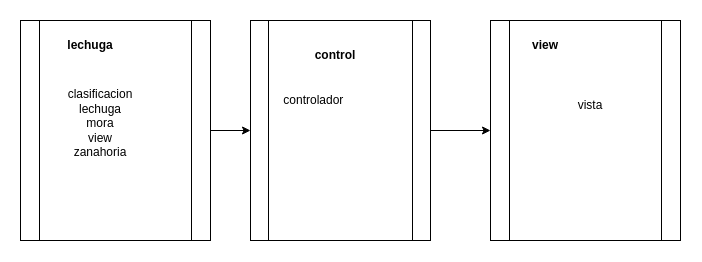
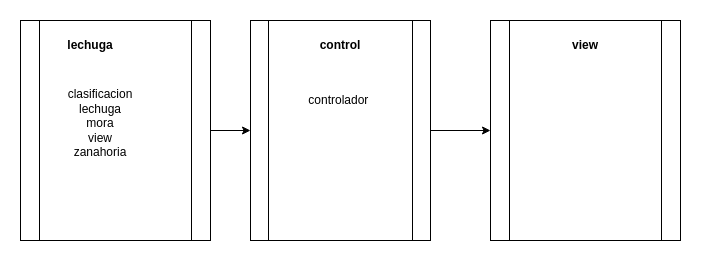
node "view": moved (546, 46) -> (586, 46)
node "control": moved (336, 56) -> (341, 46)
node "controlador": moved (316, 101) -> (341, 101)
node "vista": removed
